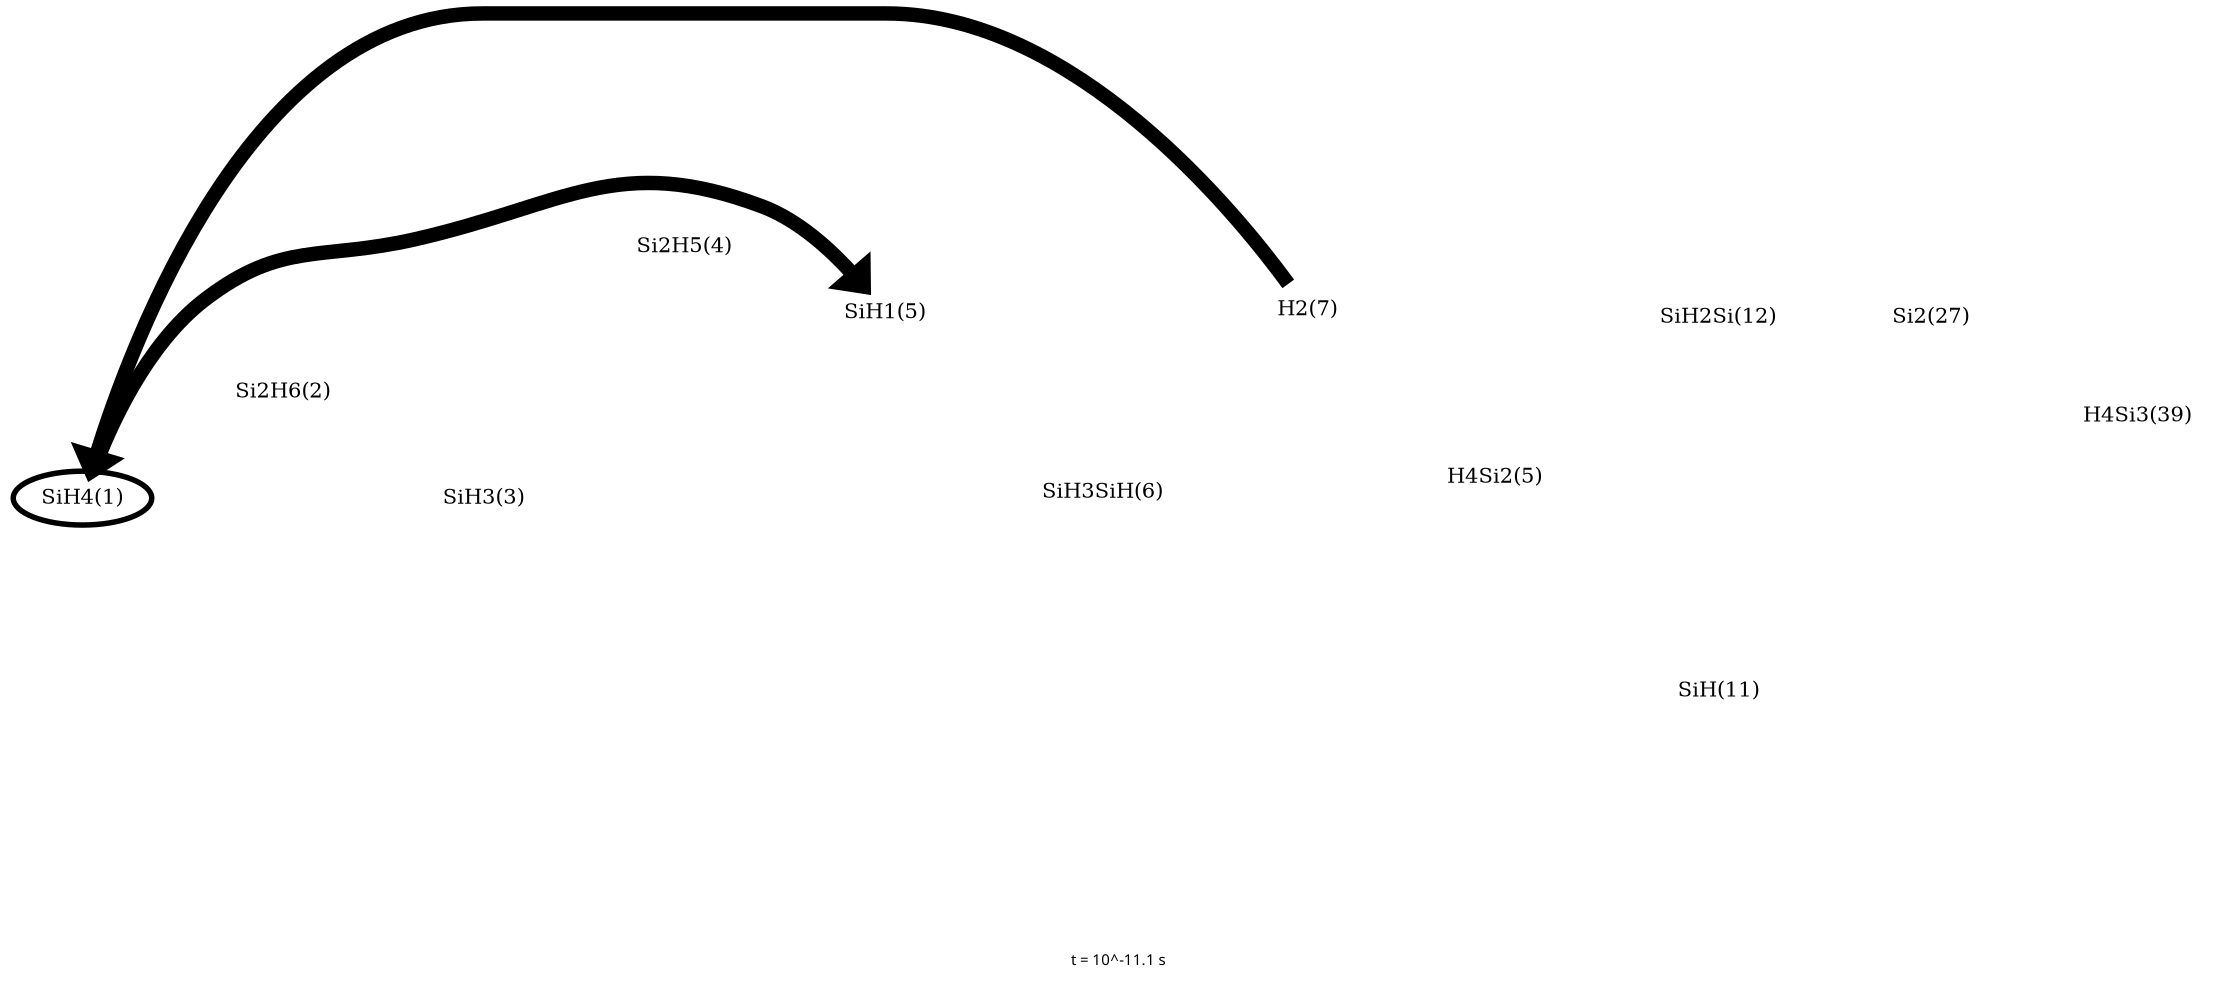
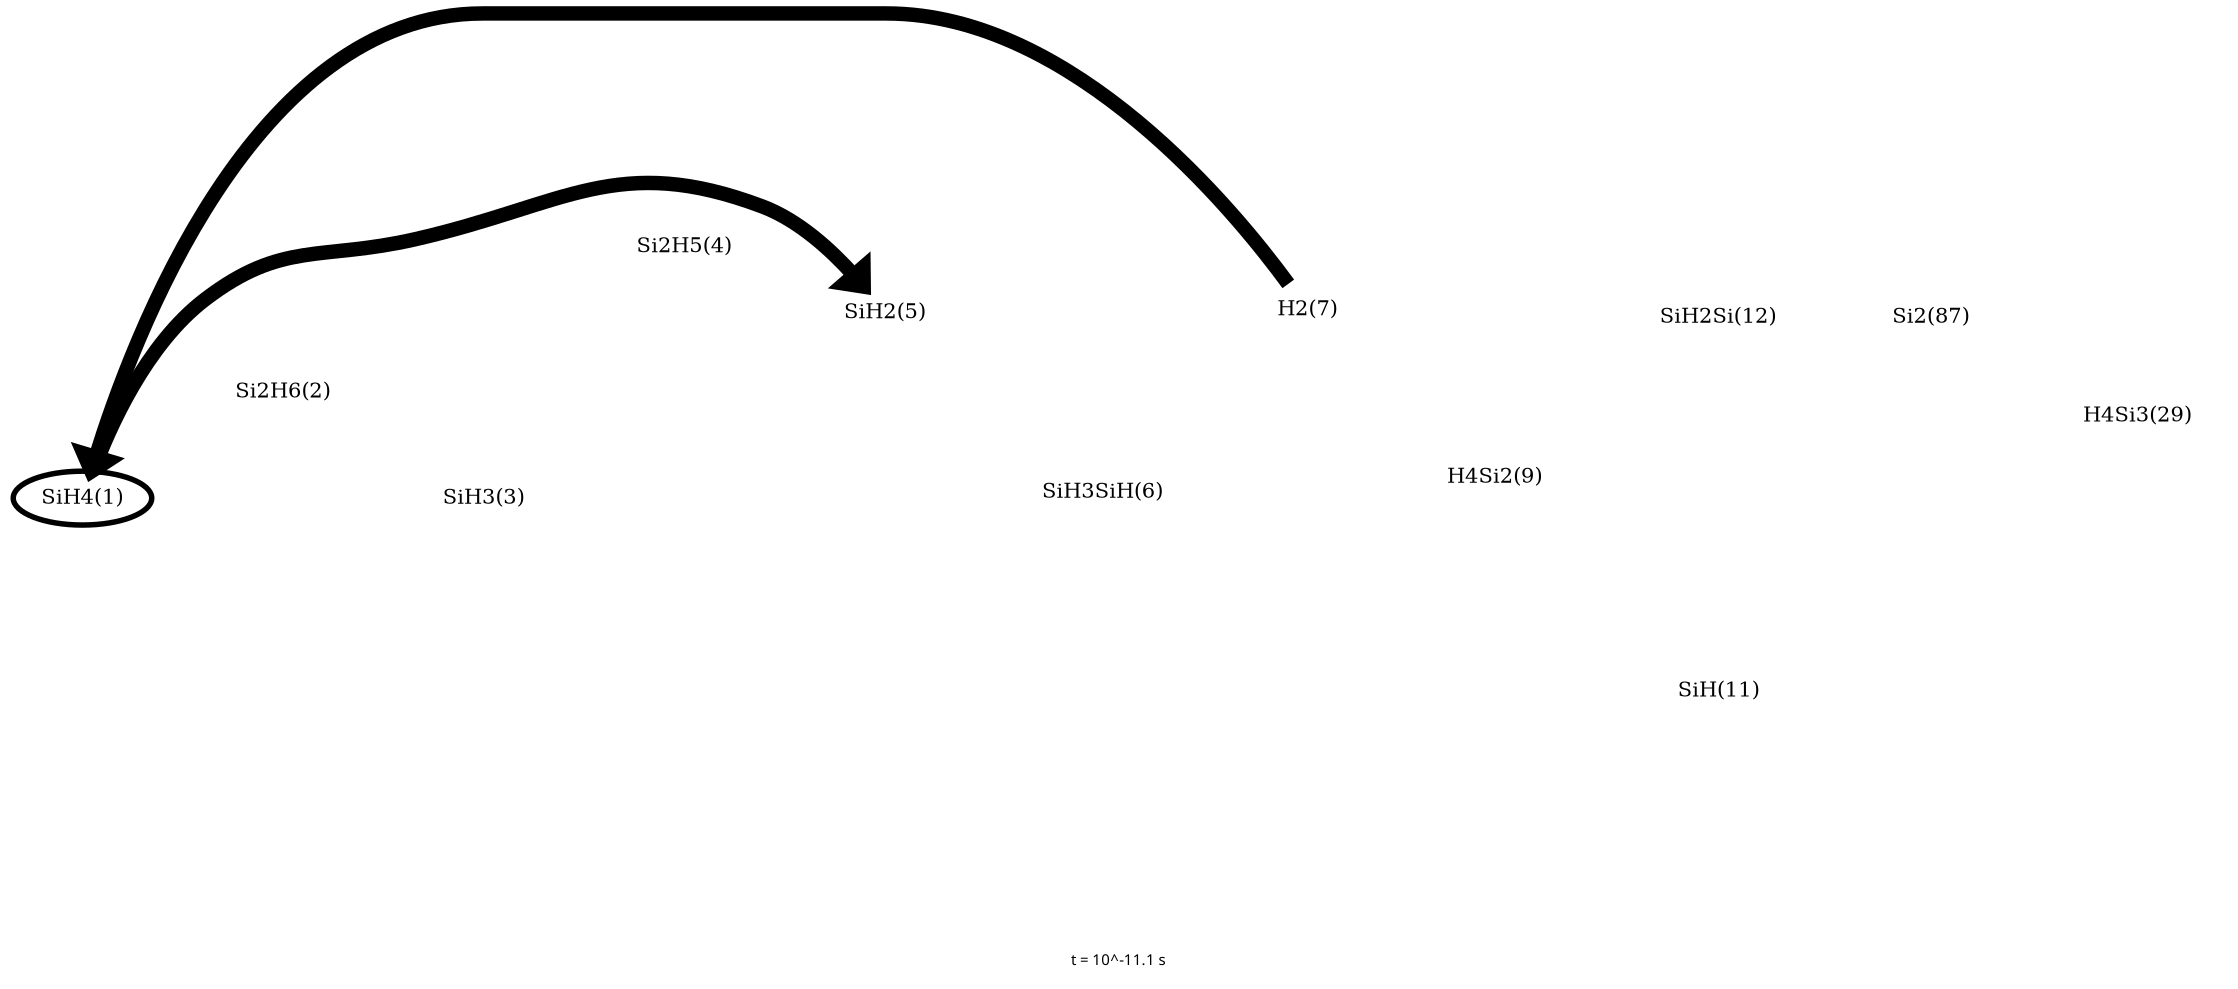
node "SiH1(5)": label "SiH1(5)" -> "SiH2(5)"
node "Si2(27)": label "Si2(27)" -> "Si2(87)"
node "H4Si3(39)": label "H4Si3(39)" -> "H4Si3(29)"
node "H4Si2(5)": label "H4Si2(5)" -> "H4Si2(9)"
